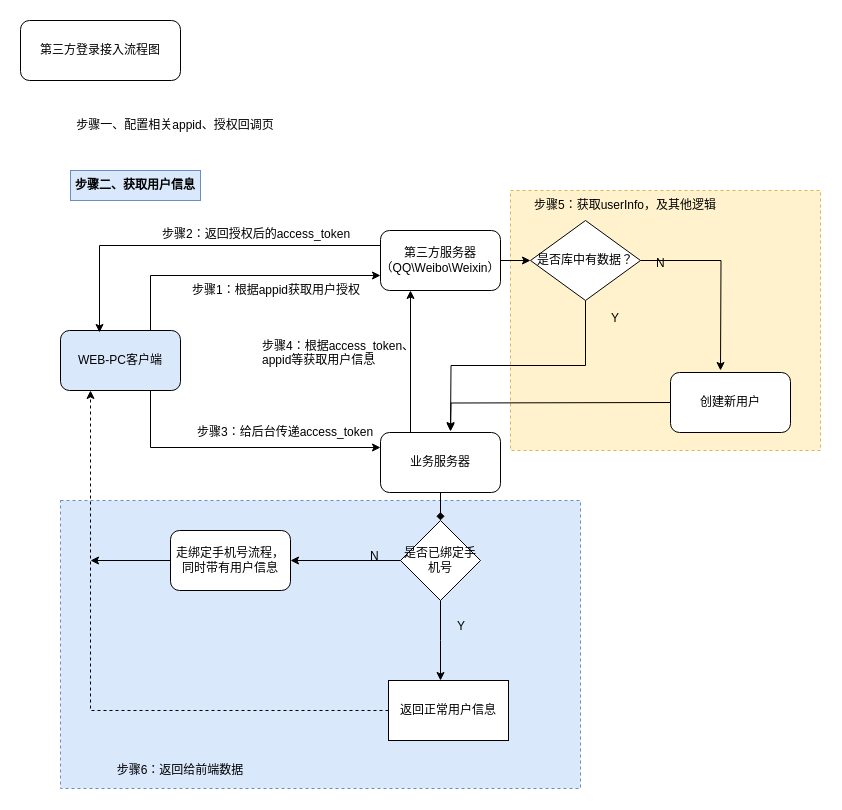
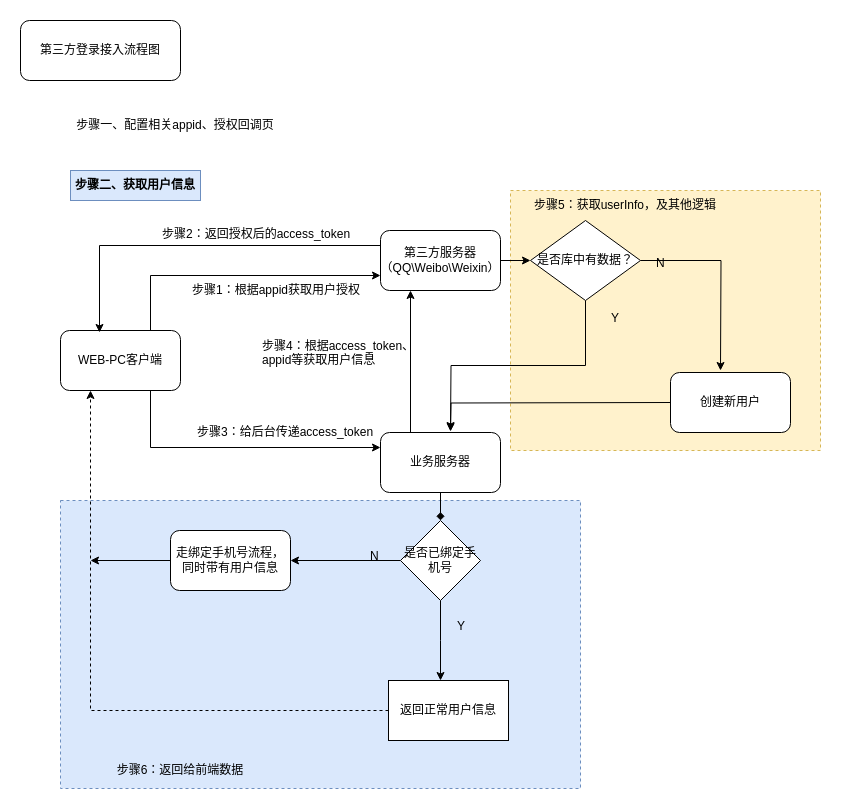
node "WEB-PC客户端": fillcolor #dae8fc -> #ffffff
